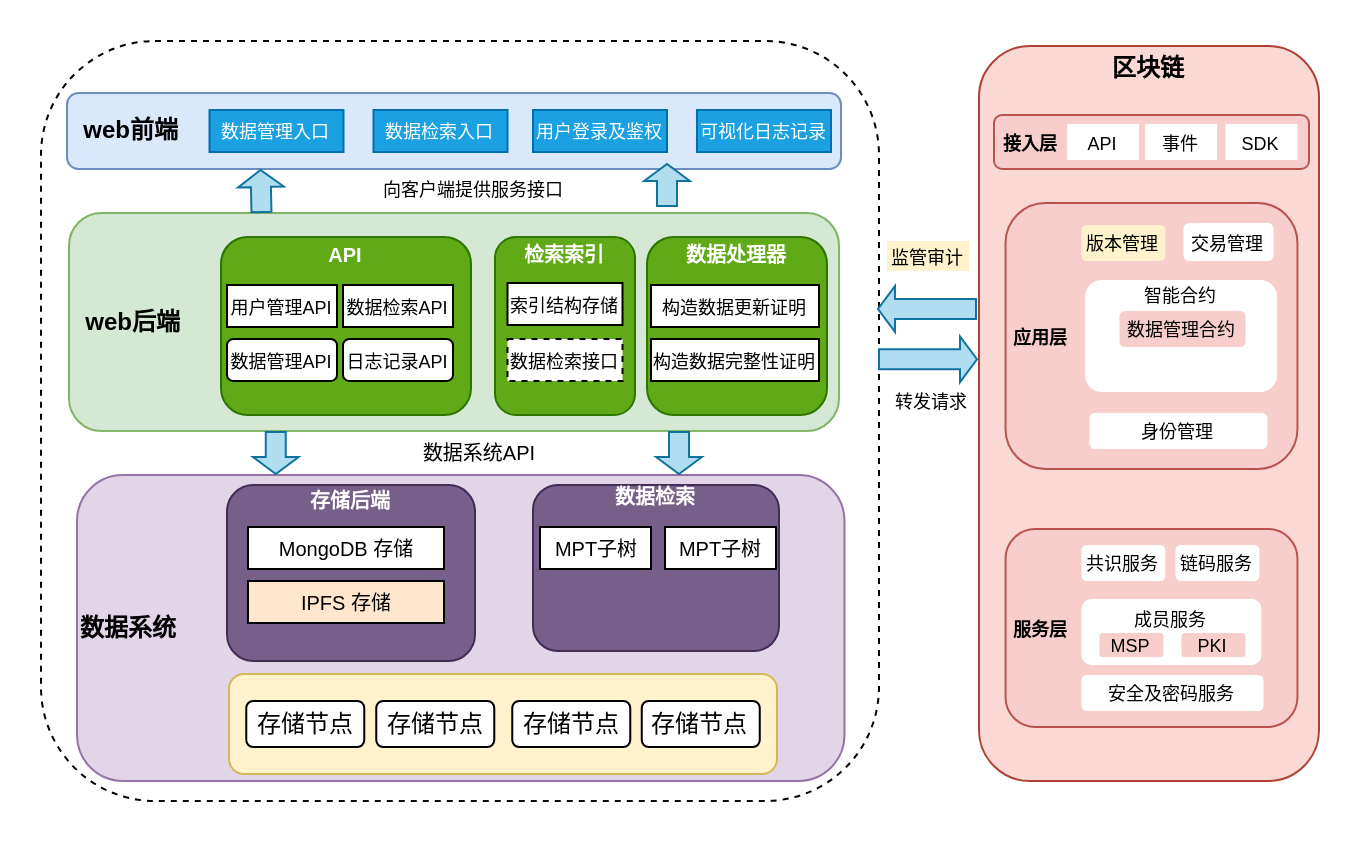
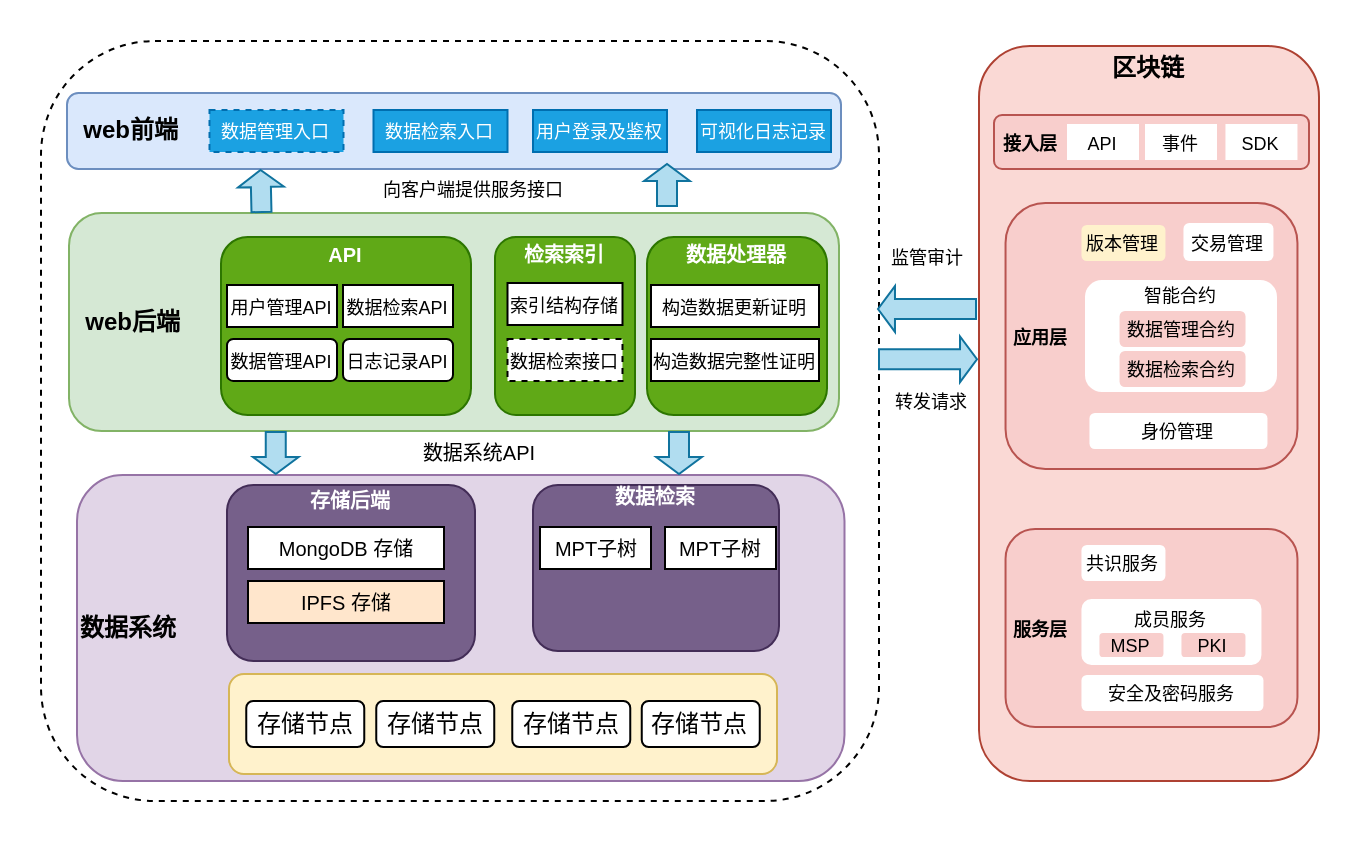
node "数据管理入口": style solid -> dashed
node "监管审计": fillcolor #fff2cc -> #ffffff
node "数据检索合约": added
node "链码服务": removed
